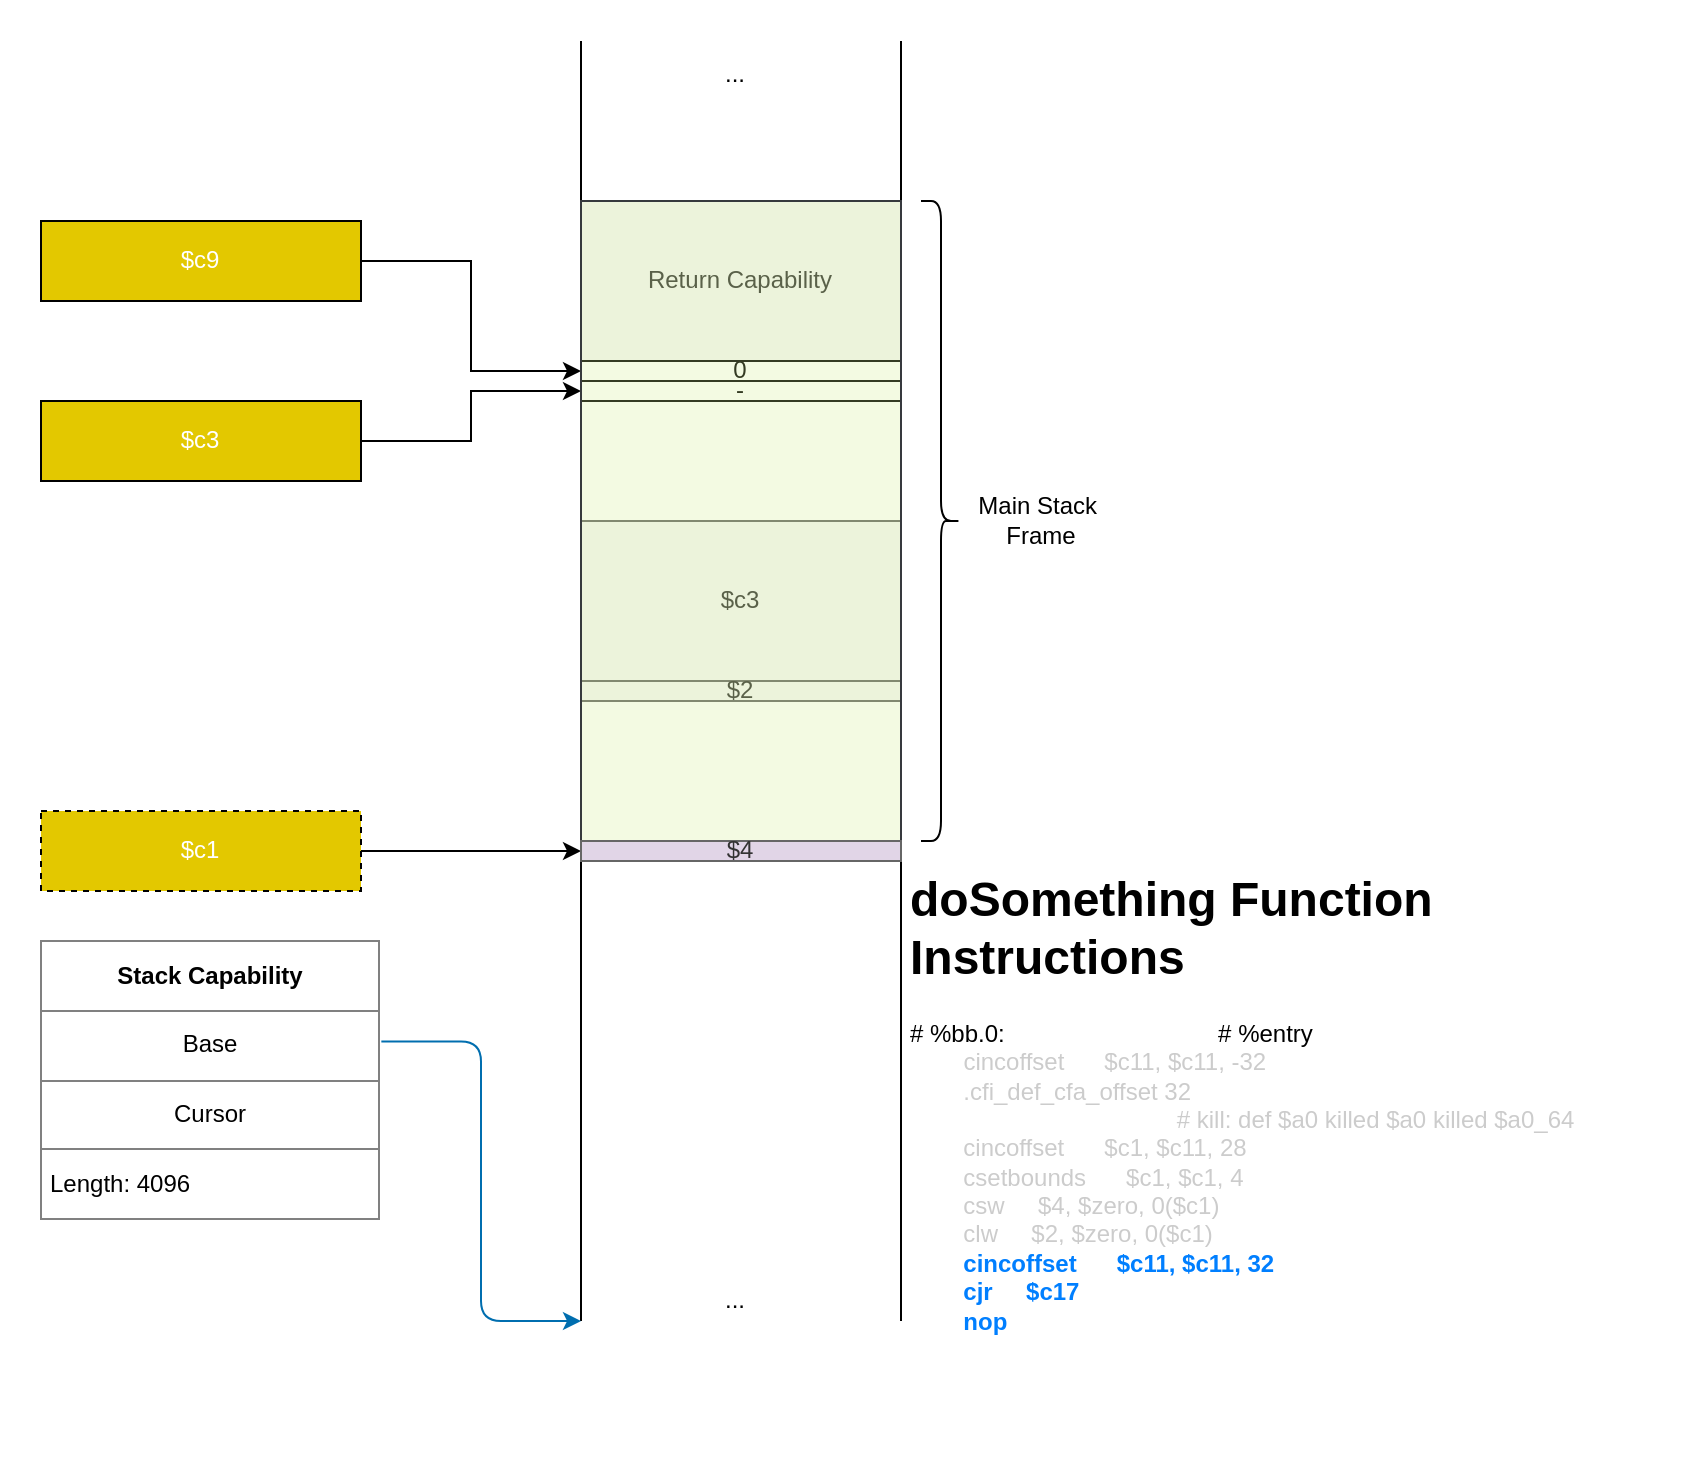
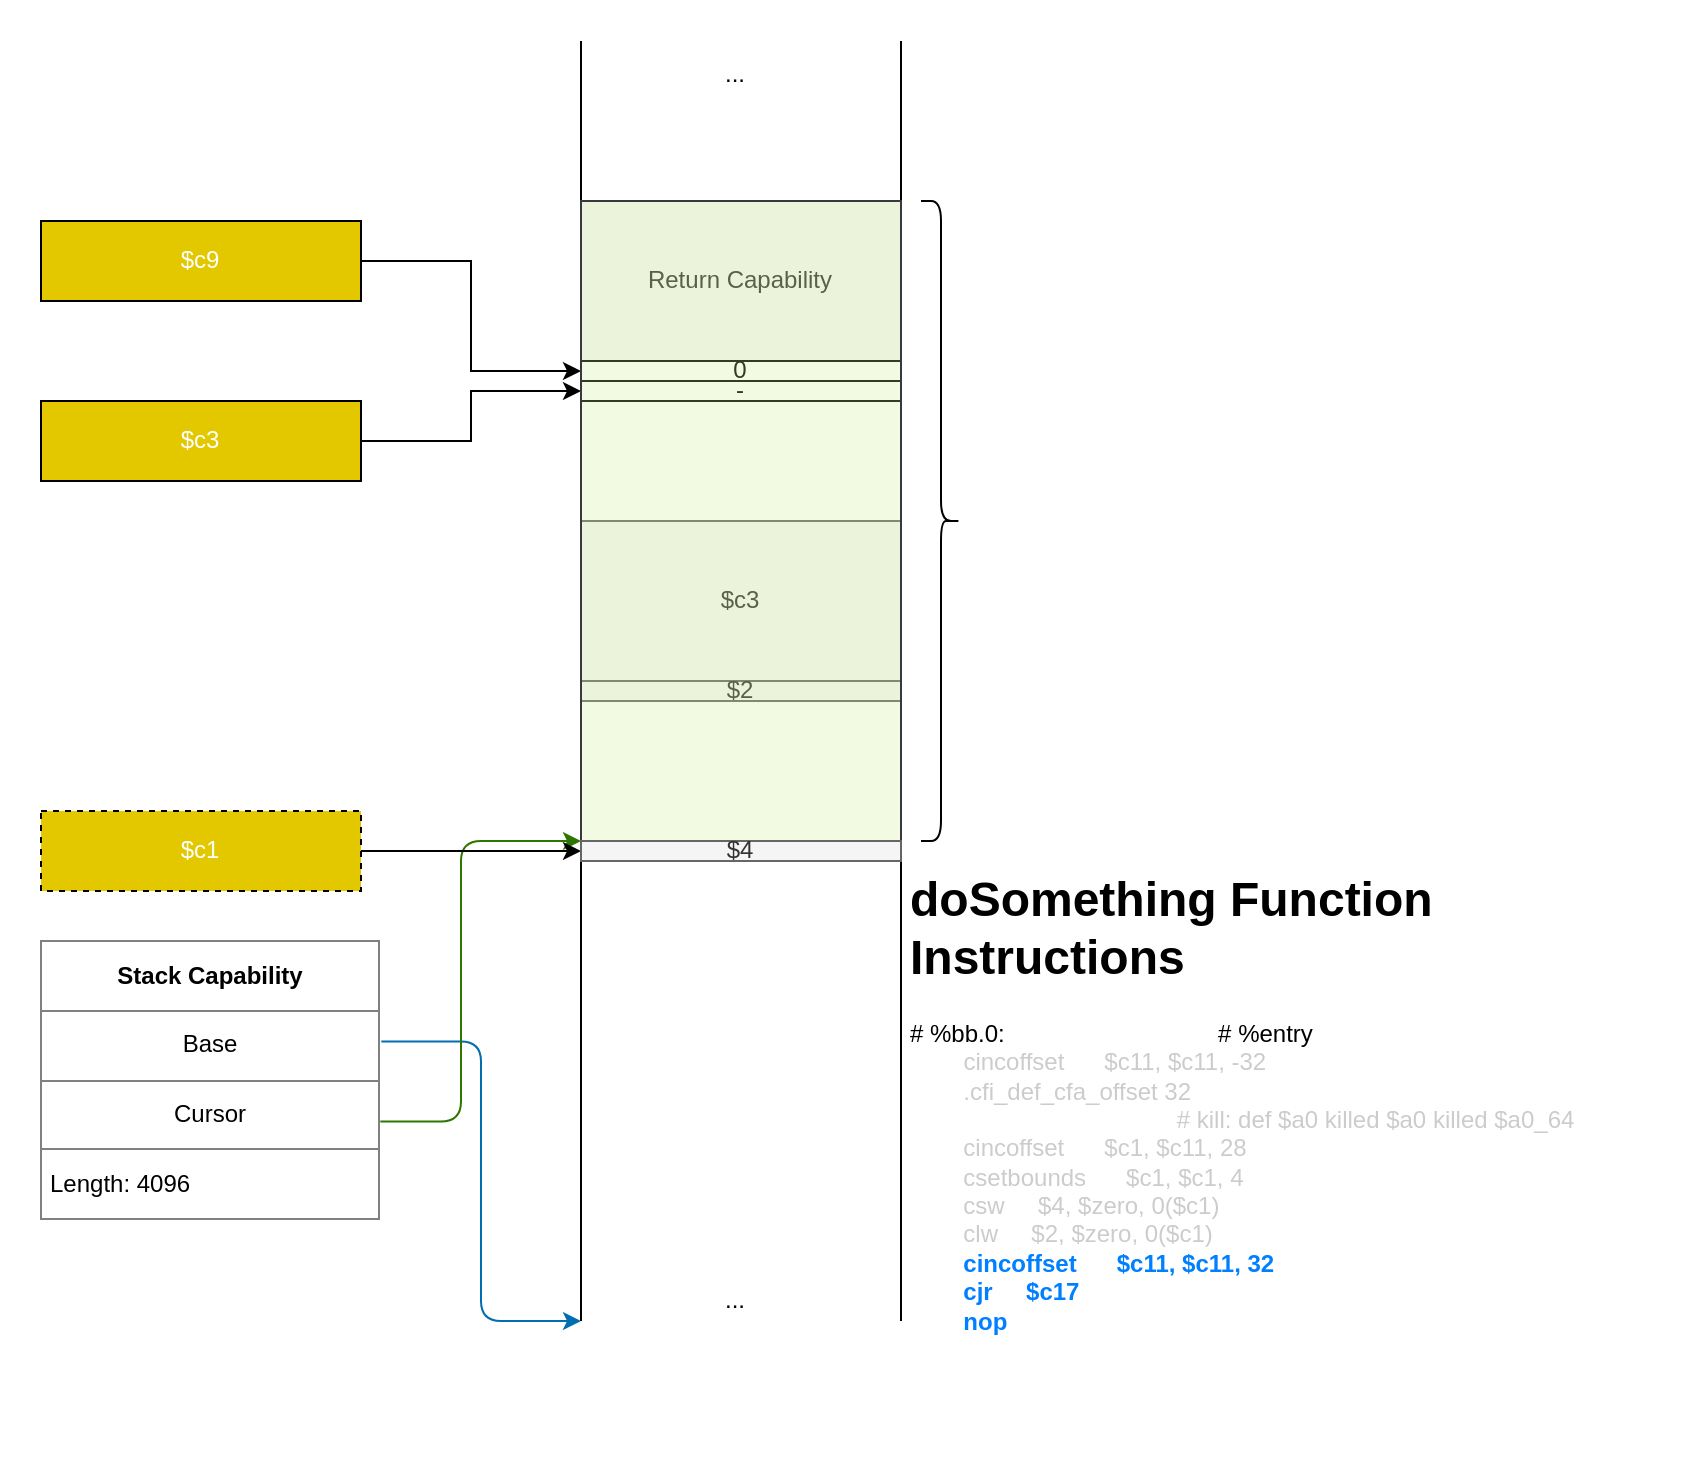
node "Main Stack Frame": removed
node "$4": fillcolor #e1d5e7 -> #f5f5f5
edge "Stack Capability Base Cursor Length: 4096" -> "$4": added
